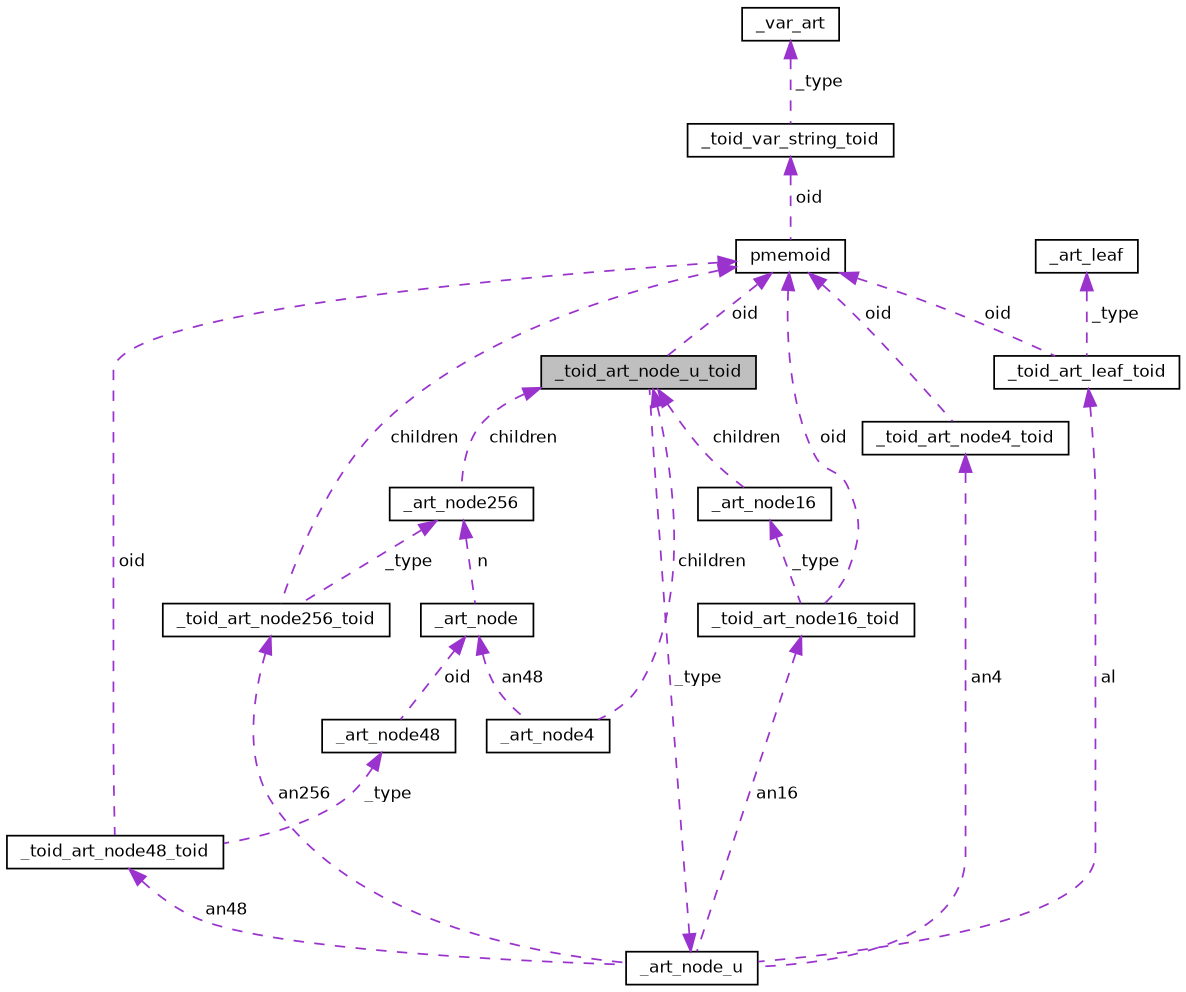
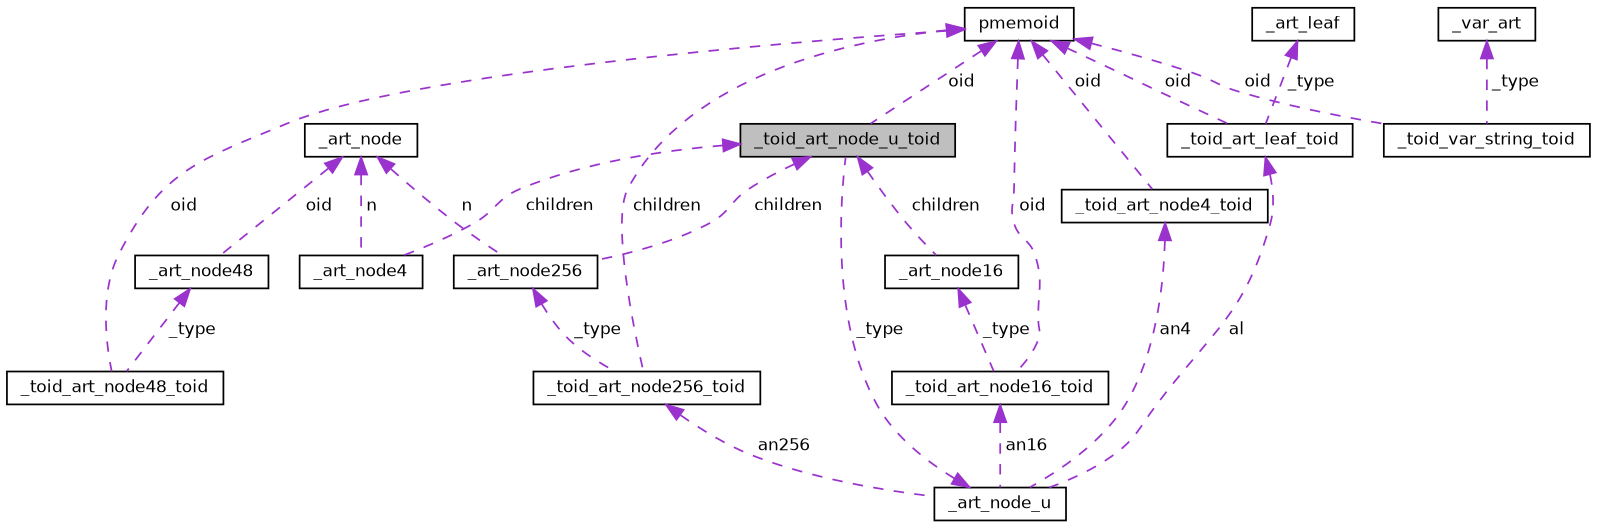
edge "pmemoid" -> "_toid_var_string_toid": reversed
edge "_art_node" -> "_art_node256": reversed
edge "_art_node4" -> "_art_node": label " an48" -> " n"
edge "_art_node_u" -> "_toid_art_node48_toid": removed, label "an48"
